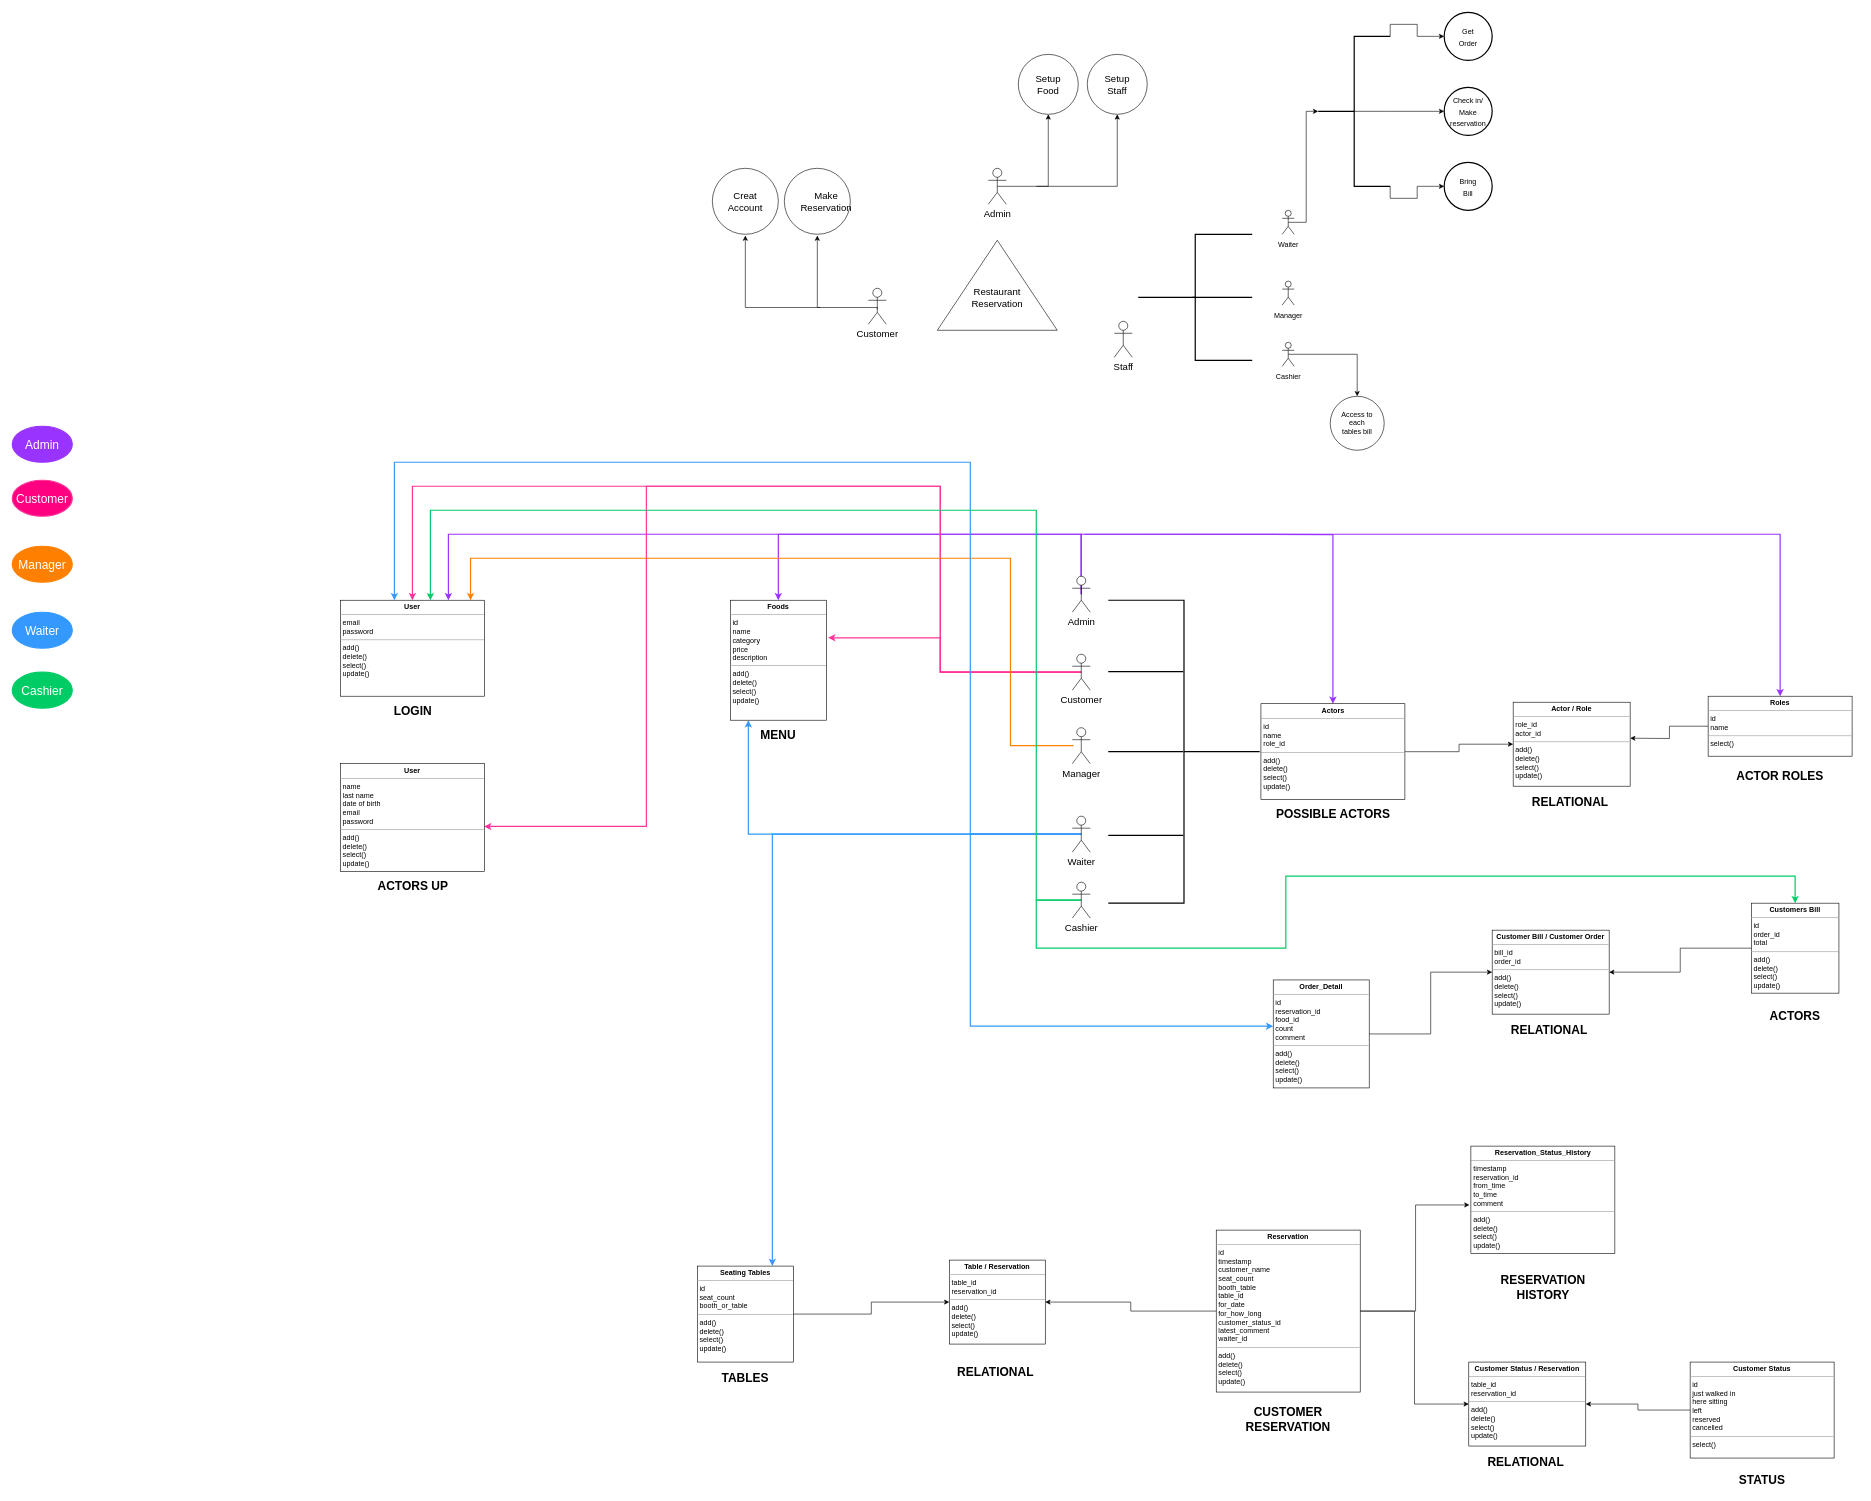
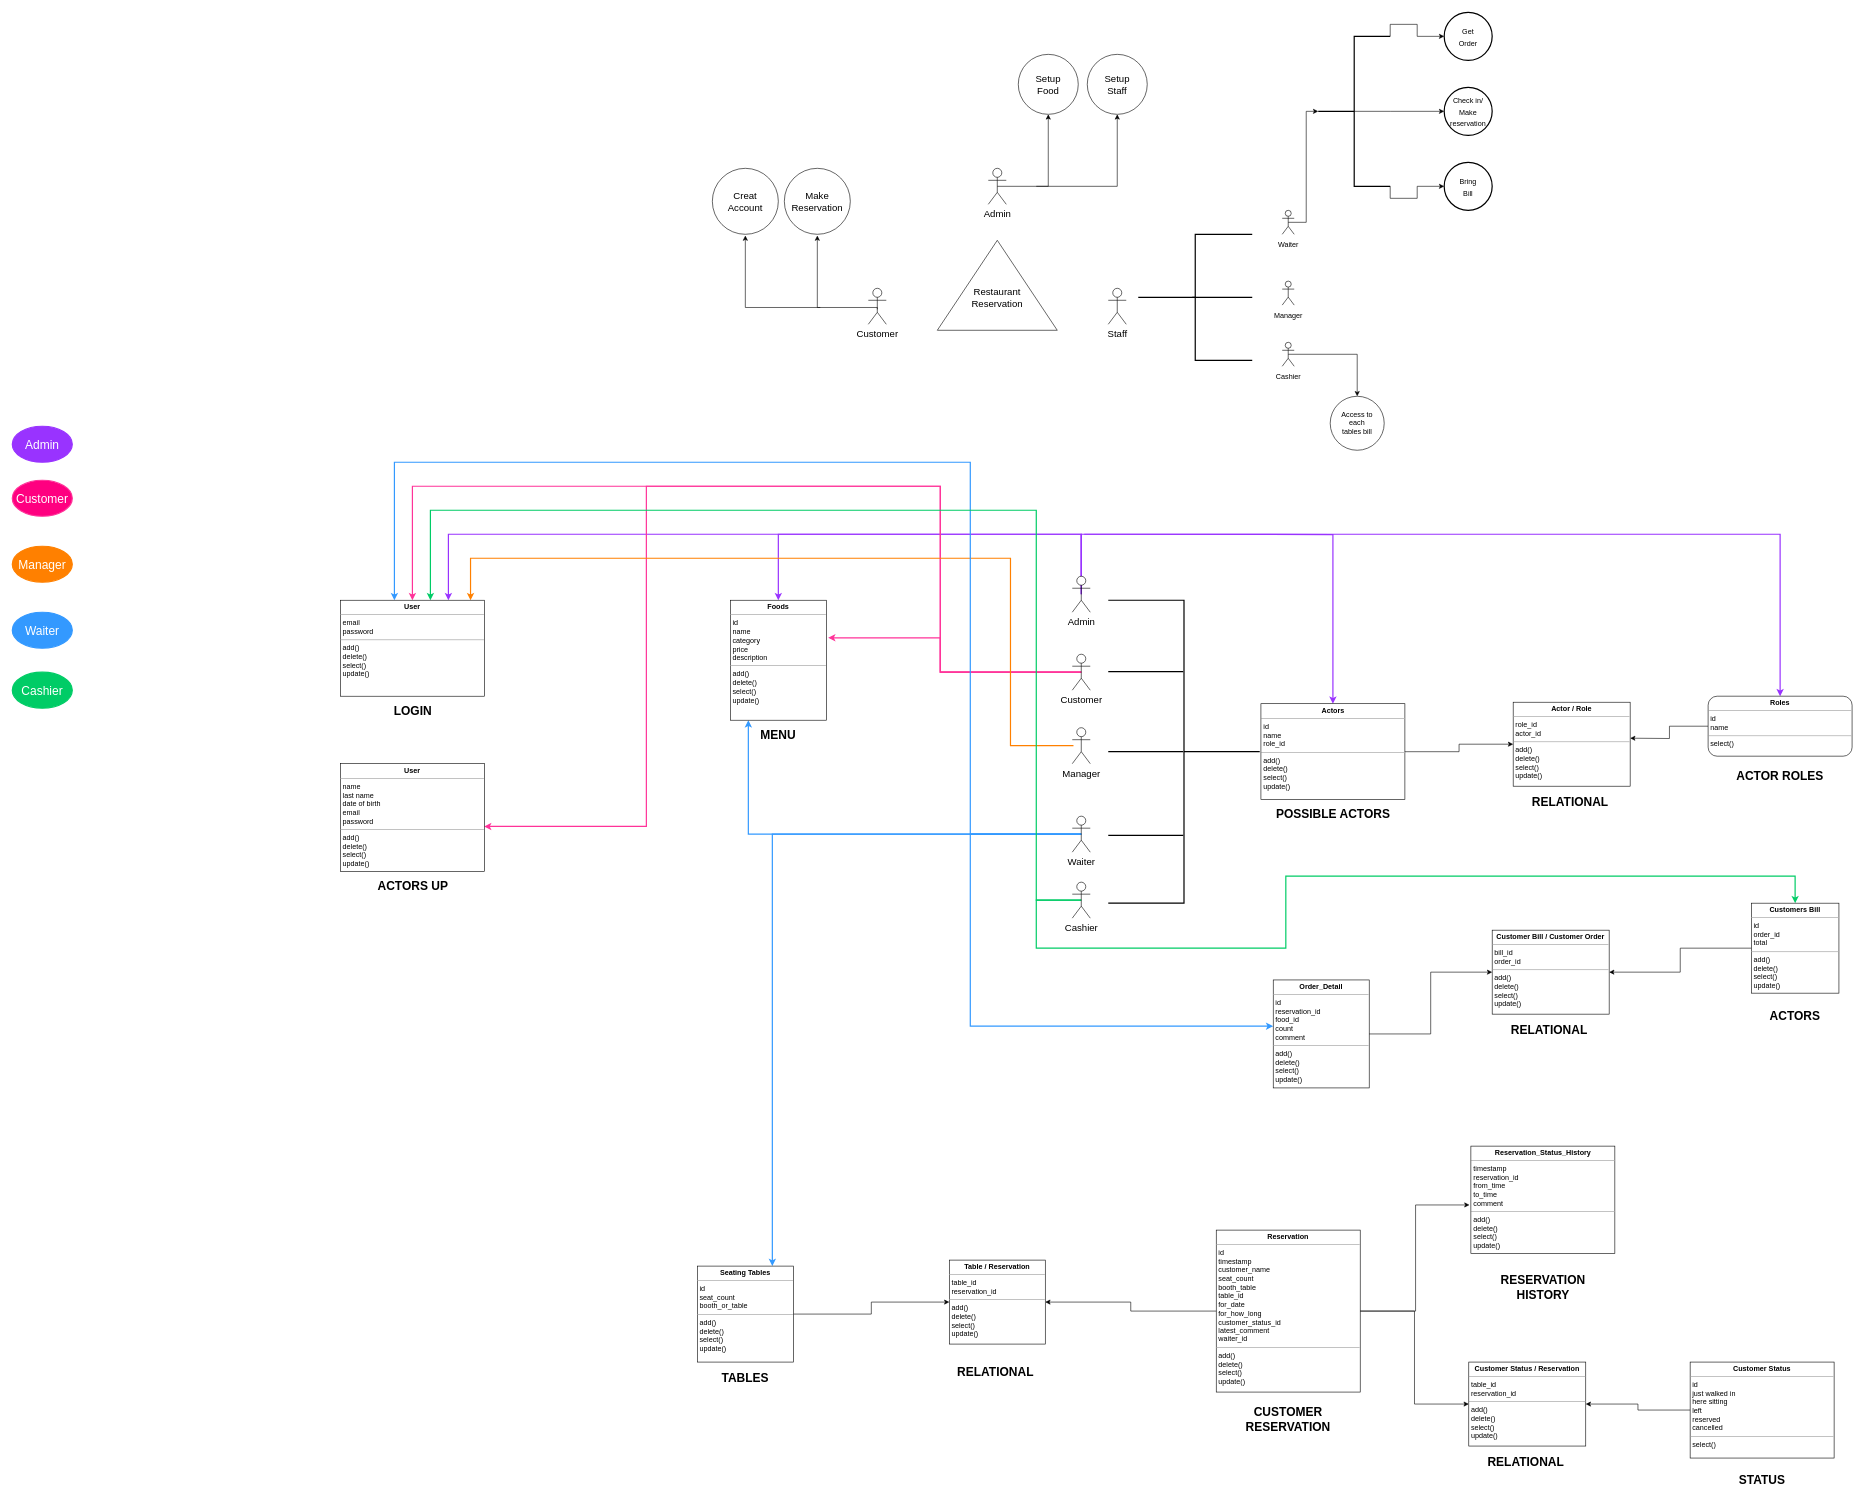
node "Make Reservation": moved (827, 201) -> (818, 201)
node "Staff": moved (1124, 339) -> (1118, 306)
node "Roles id name select()": shape rectangle -> rounded rectangle
